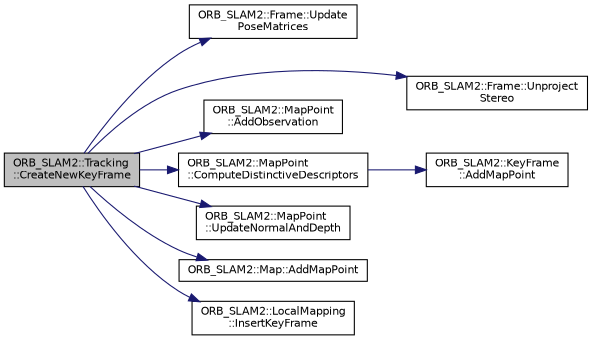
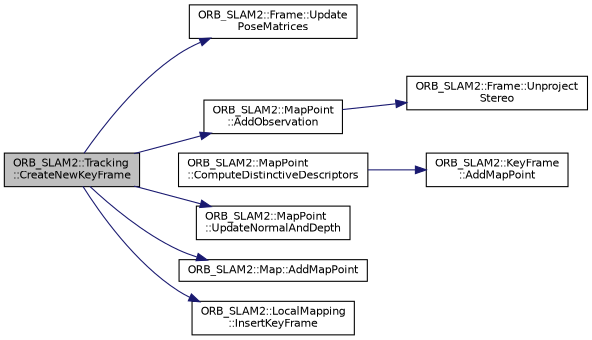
edge "ORB_SLAM2::Tracking ::CreateNewKeyFrame" -> "ORB_SLAM2::Frame::Unproject Stereo": now "ORB_SLAM2::MapPoint ::AddObservation" -> "ORB_SLAM2::Frame::Unproject Stereo"
edge "ORB_SLAM2::Tracking ::CreateNewKeyFrame" -> "ORB_SLAM2::MapPoint ::ComputeDistinctiveDescriptors": removed
